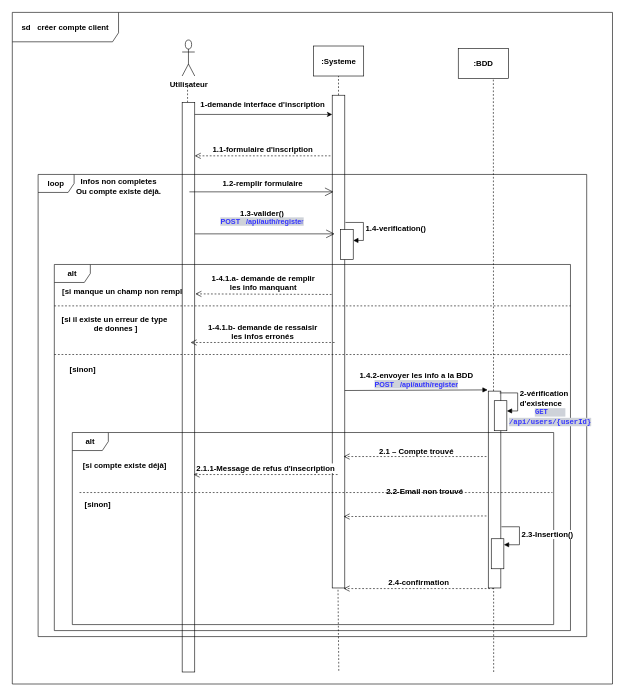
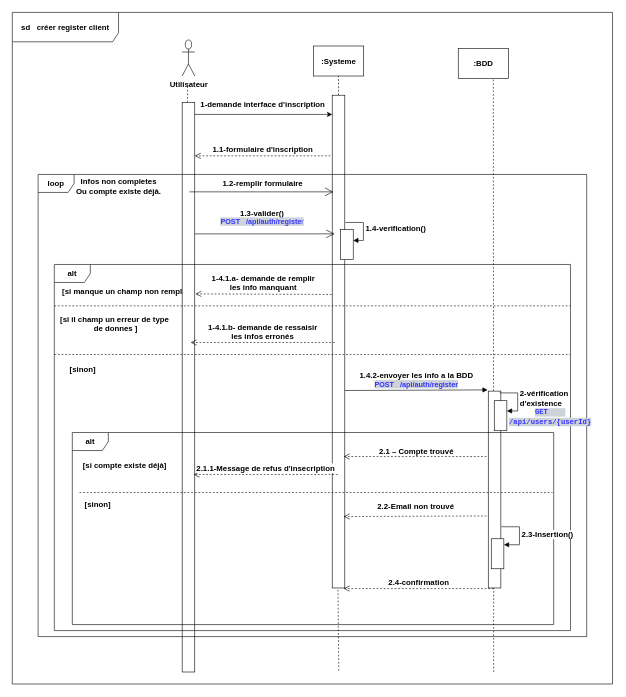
node "sd créer compte client": label "sd créer compte client" -> "sd créer register client"
node "[si il existe un erreur de type de donnes ]": label "[si il existe un erreur de type de donnes ]" -> "[si il champ un erreur de type de donnes ]"
node "2.2-Email non trouvé": moved (425, 491) -> (416, 506)
